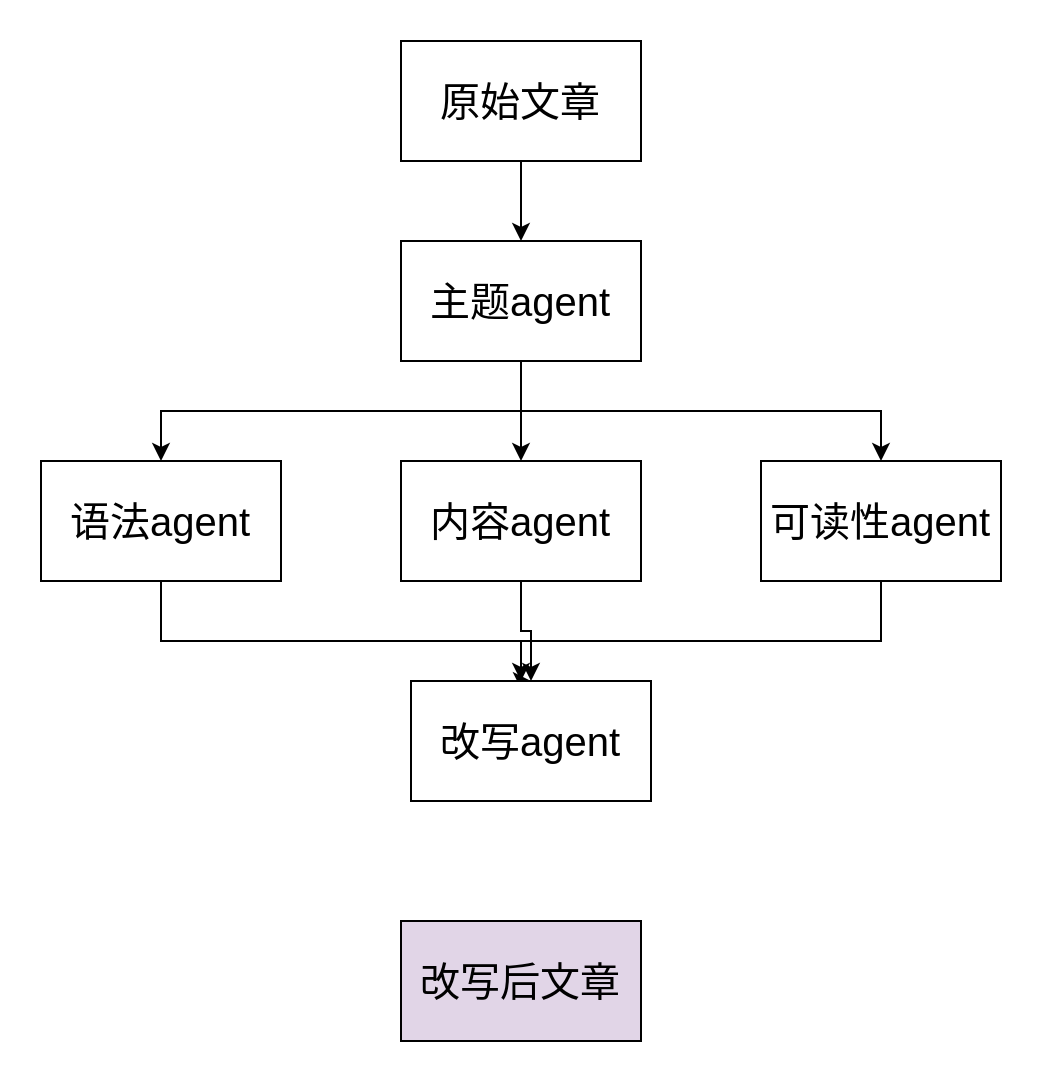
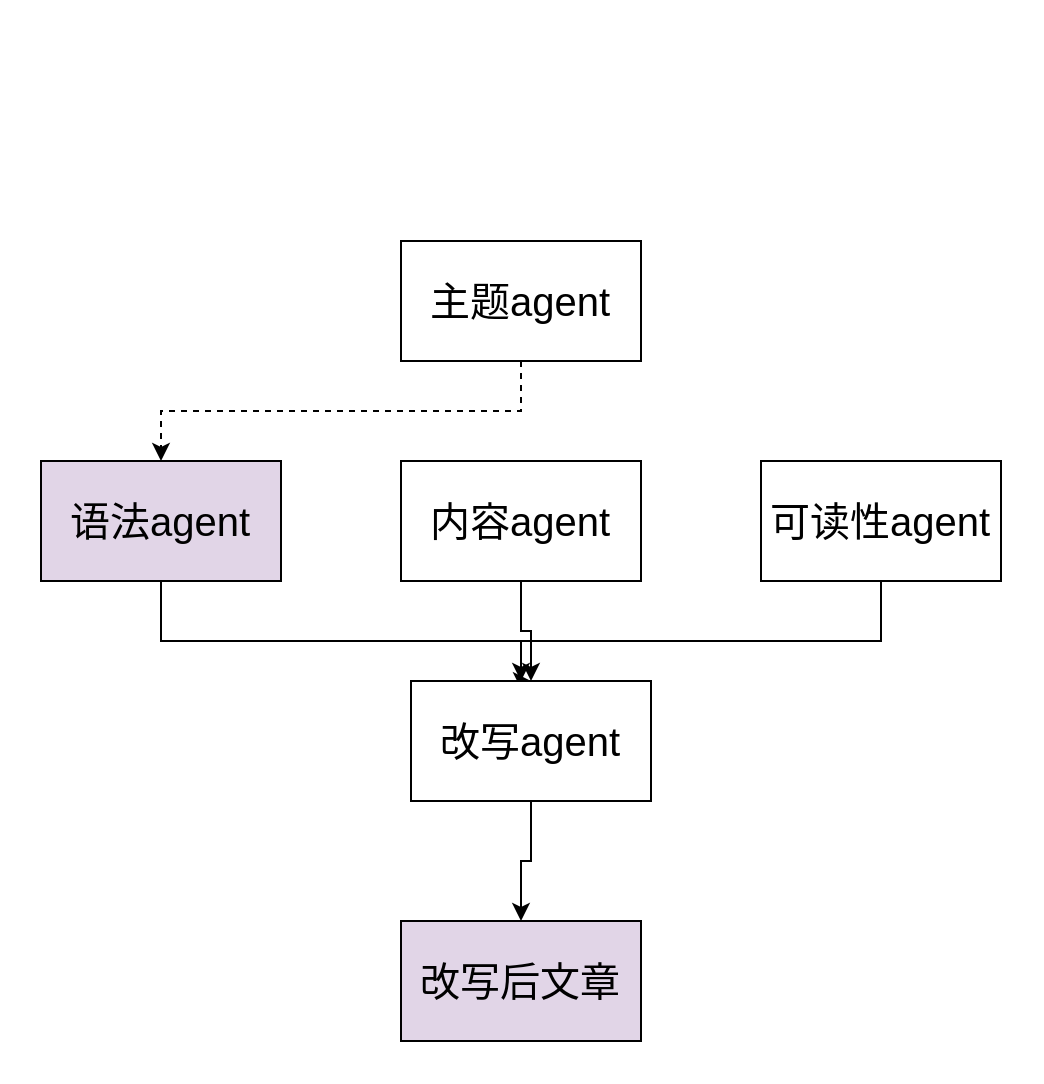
node "原始文章": removed
edge "原始文章" -> "主题agent": removed
edge "主题agent" -> "语法agent": style solid -> dashed
edge "主题agent" -> "可读性agent": removed
edge "主题agent" -> "内容agent": removed
node "语法agent": fillcolor #ffffff -> #e1d5e7
edge "改写agent" -> "改写后文章": added
